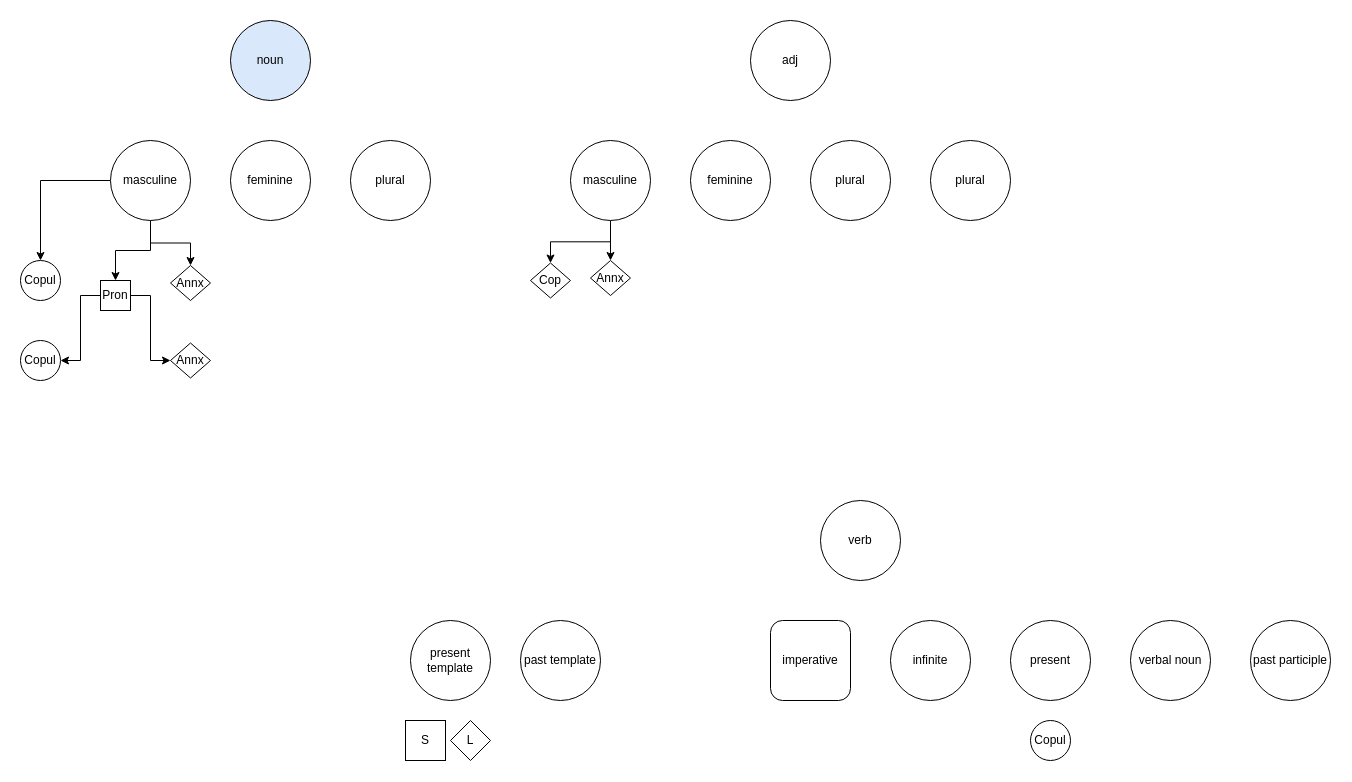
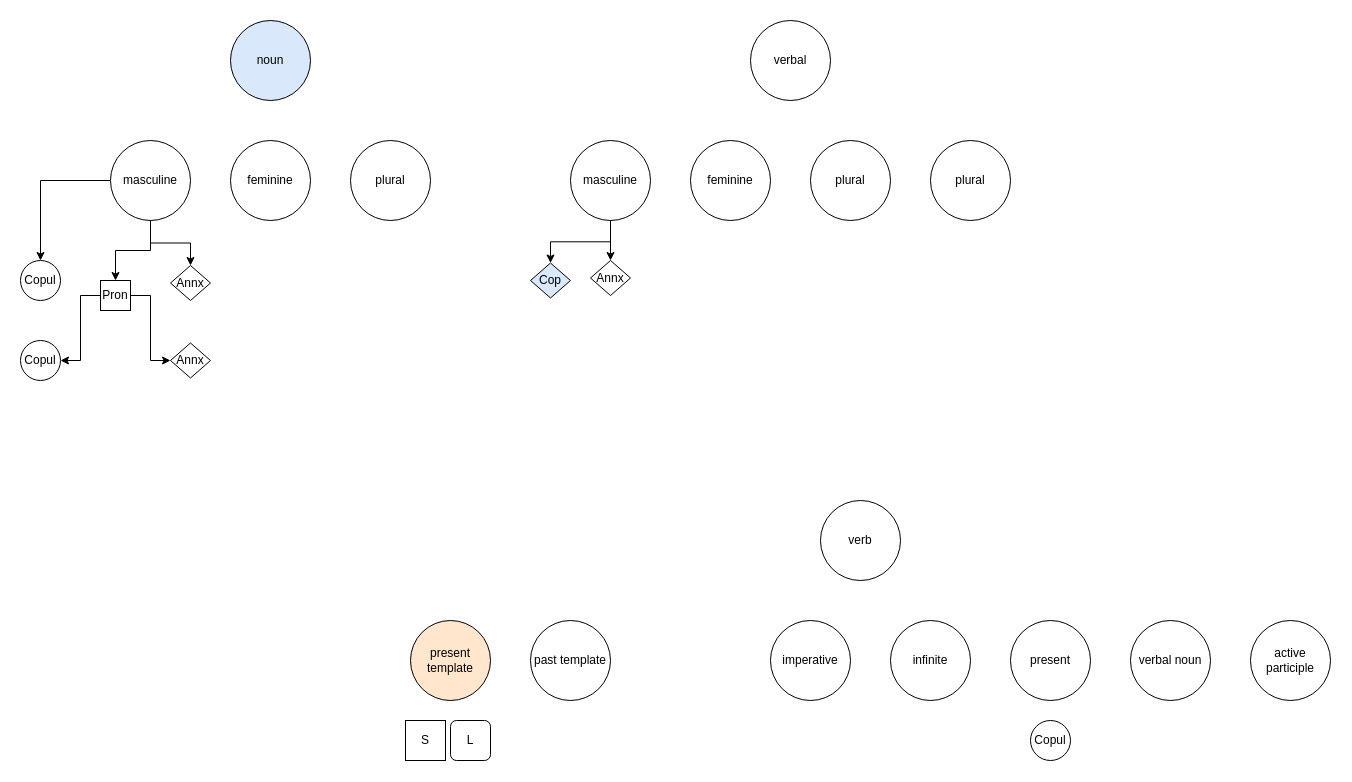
node "adj": label "adj" -> "verbal"
node "Cop": fillcolor #ffffff -> #dae8fc
node "present template": fillcolor #ffffff -> #ffe6cc
node "past template": moved (561, 661) -> (571, 661)
node "imperative": shape rounded rectangle -> ellipse
node "past participle": label "past participle" -> "active participle"
node "L": shape diamond -> rounded rectangle
